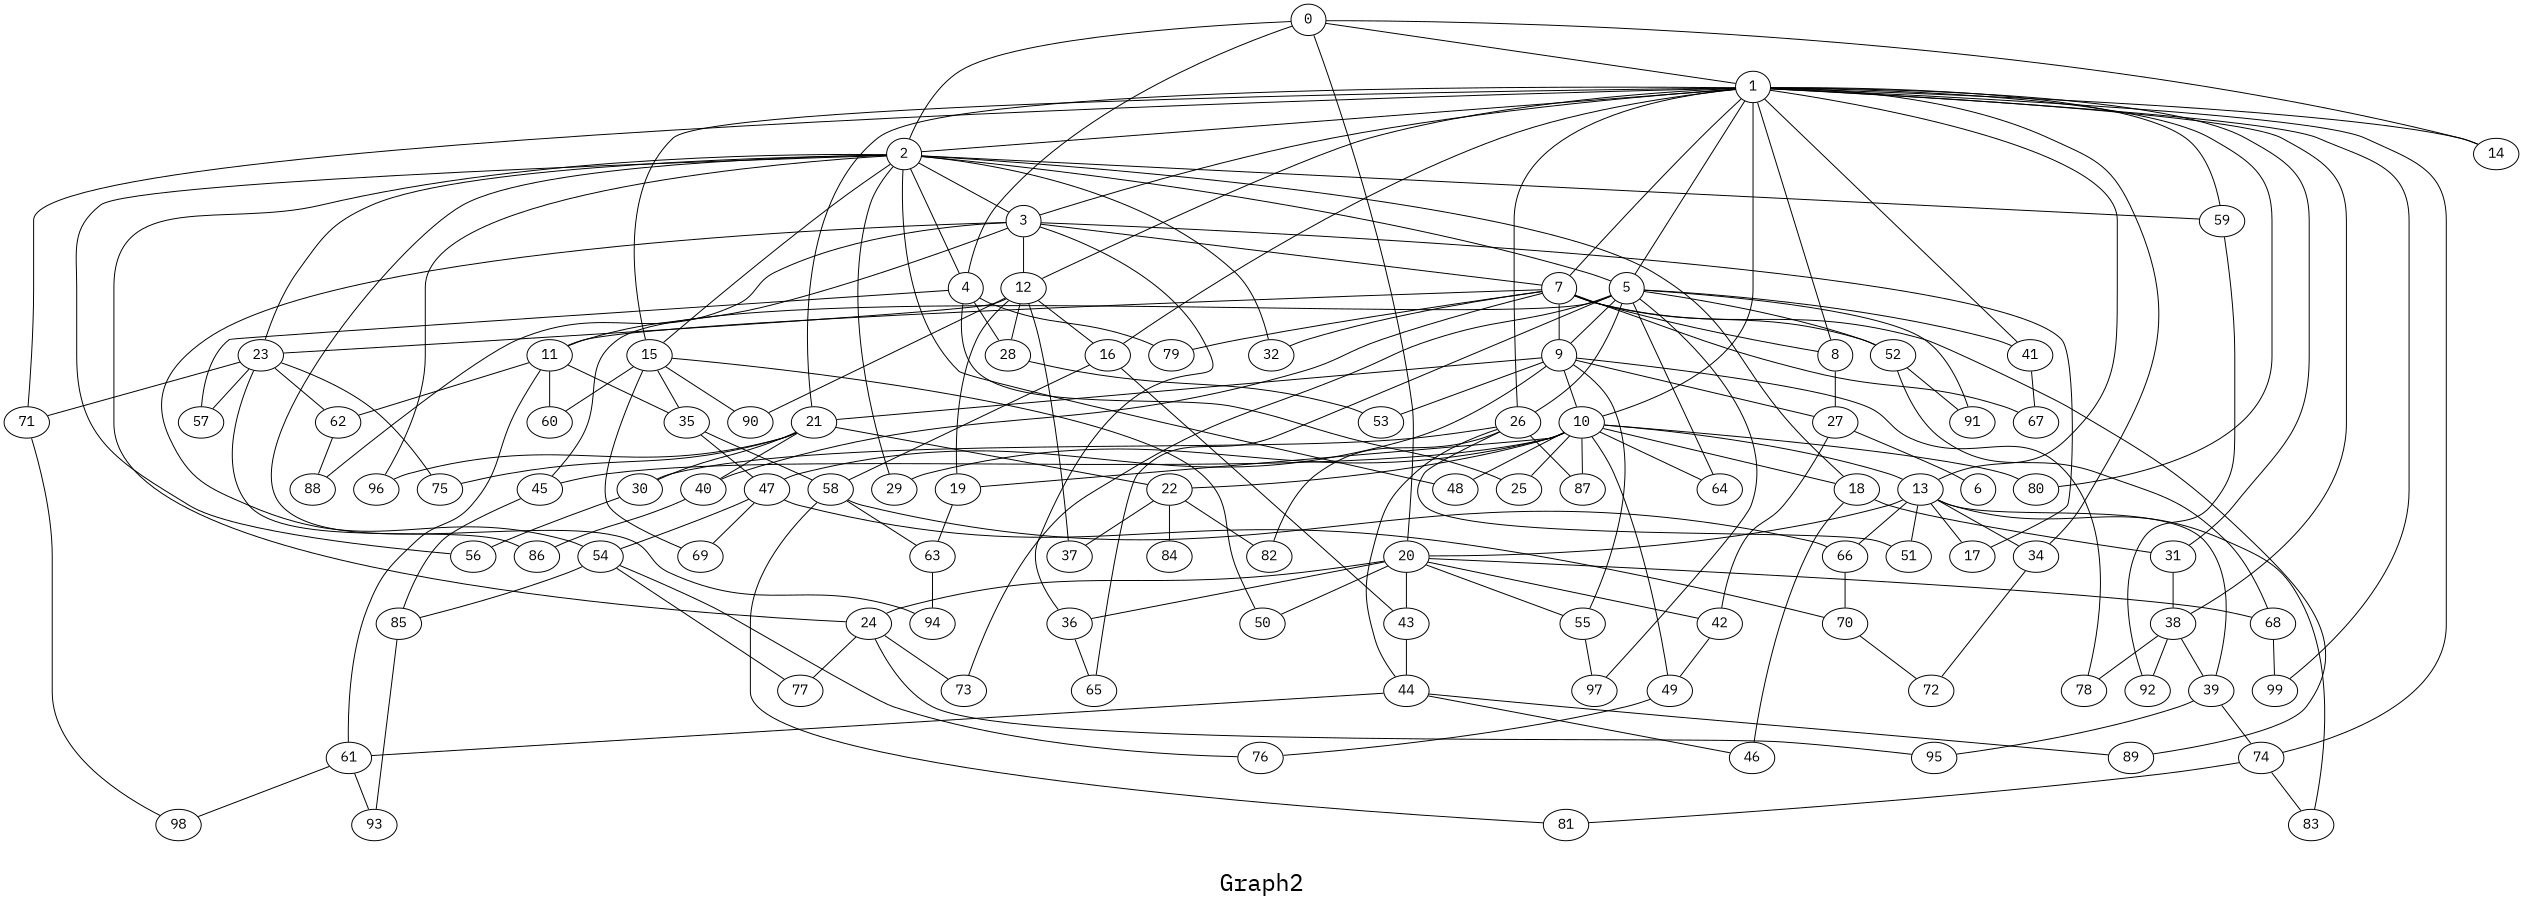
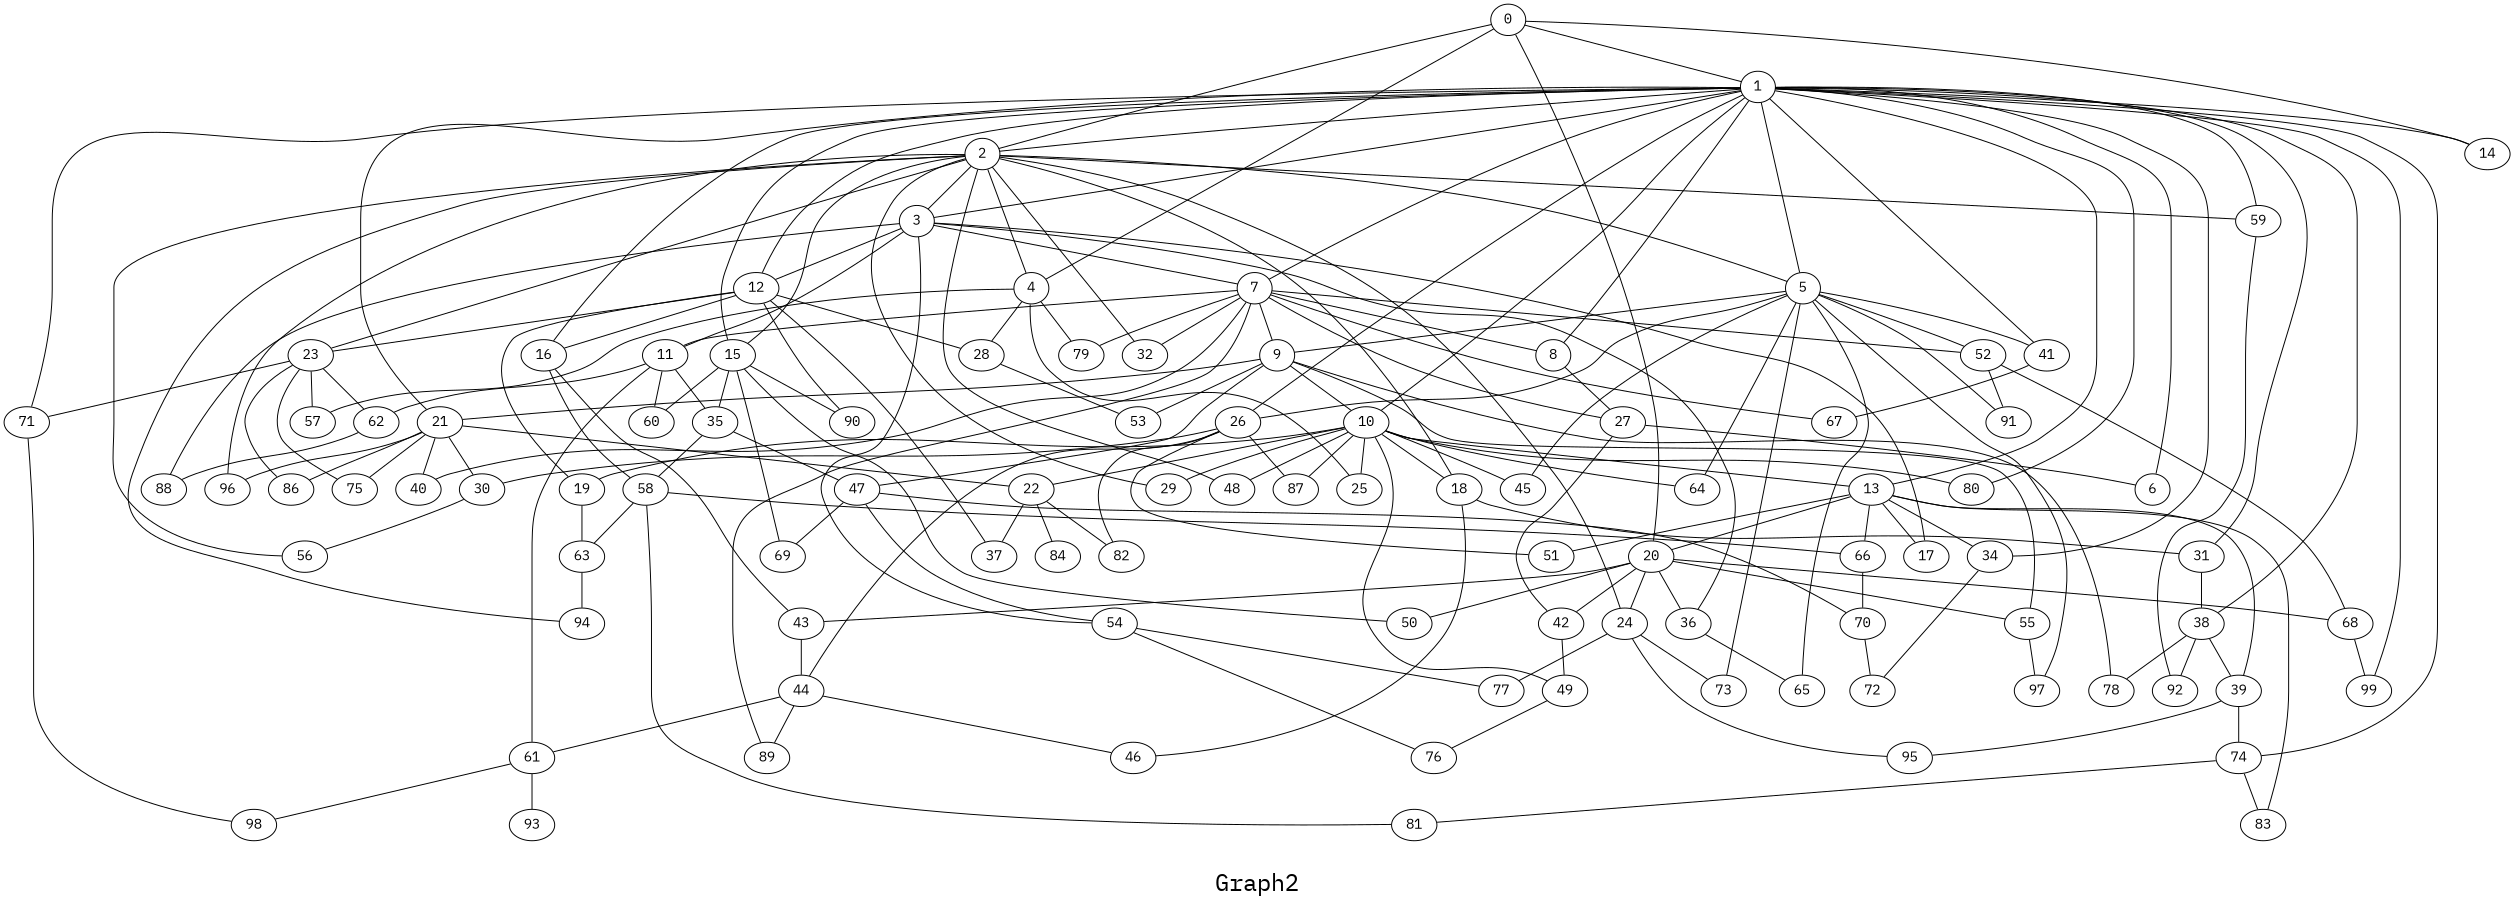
edge "1" -- "6": added
edge "9" -- "27": now "7" -- "27"
edge "40" -- "86": now "21" -- "86"
node "85": removed
